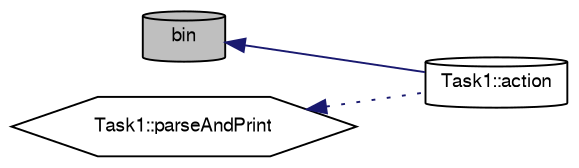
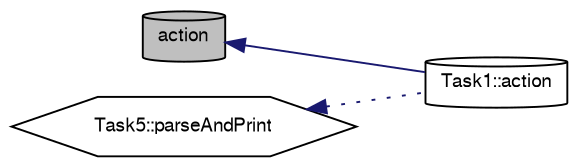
node "bin": label "bin" -> "action"
node "Task1::parseAndPrint": label "Task1::parseAndPrint" -> "Task5::parseAndPrint"
